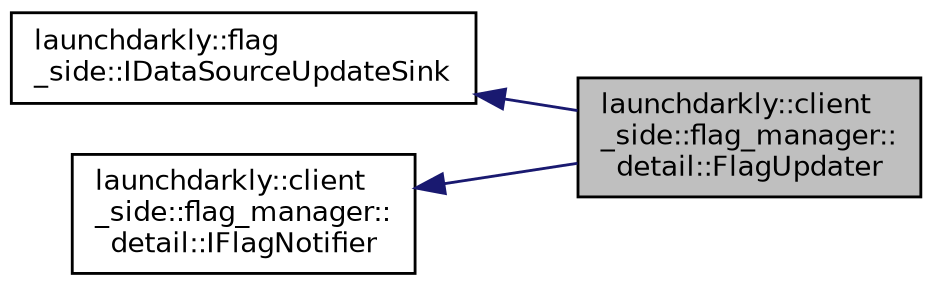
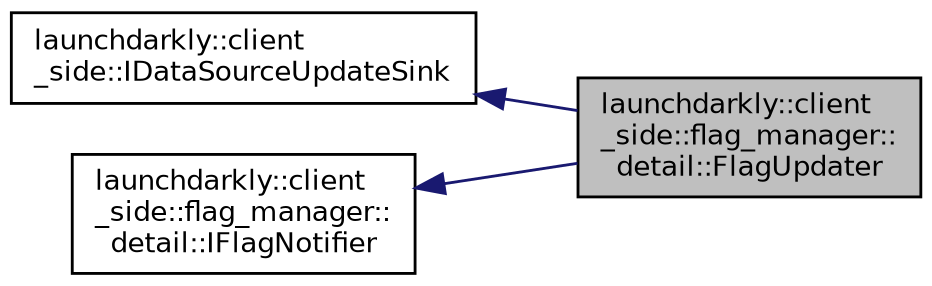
node "launchdarkly::flag _side::IDataSourceUpdateSink": label "launchdarkly::flag _side::IDataSourceUpdateSink" -> "launchdarkly::client _side::IDataSourceUpdateSink"
